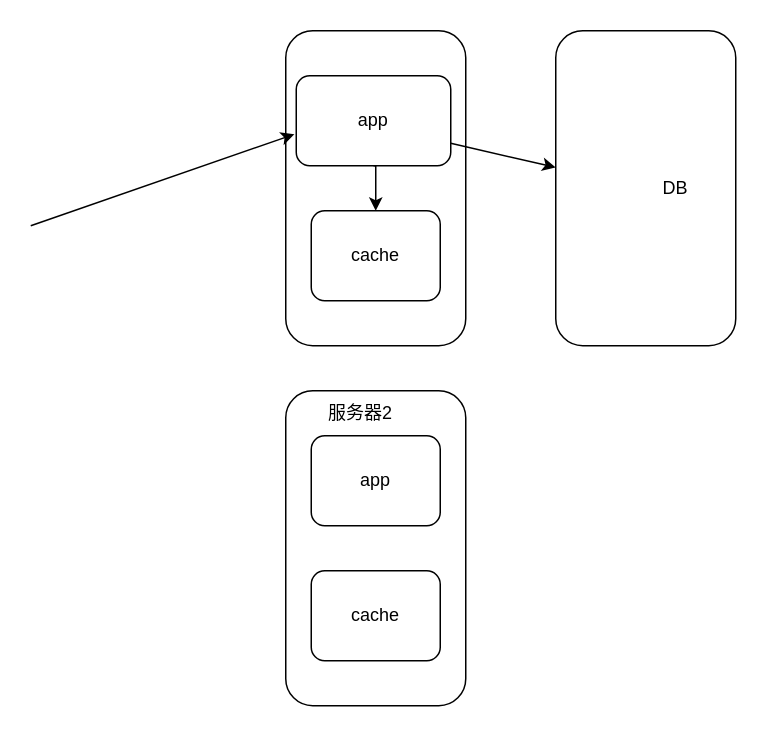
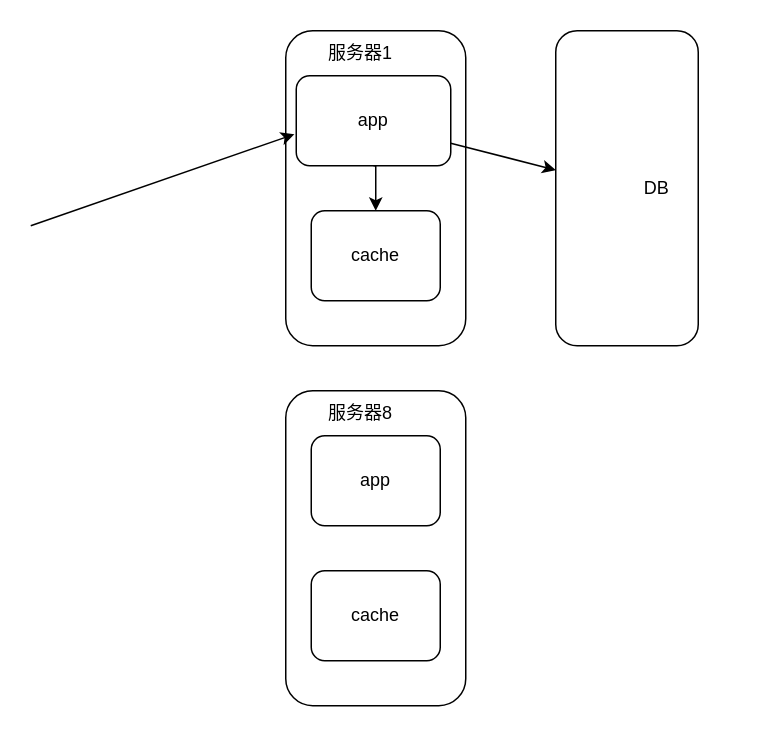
node "服务器1": added
node "DB": size 180x315 -> 143x315
node "服务器2": label "服务器2" -> "服务器8"
